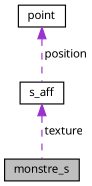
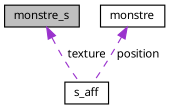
node "point": label "point" -> "monstre"
edge "monstre_s" -> "s_aff": reversed
